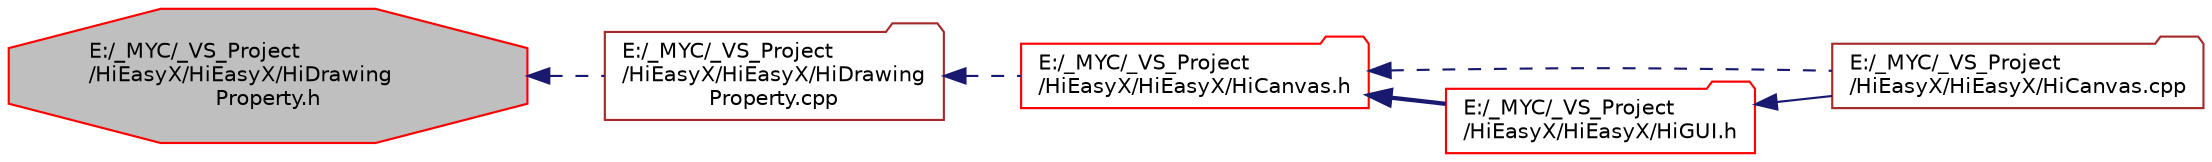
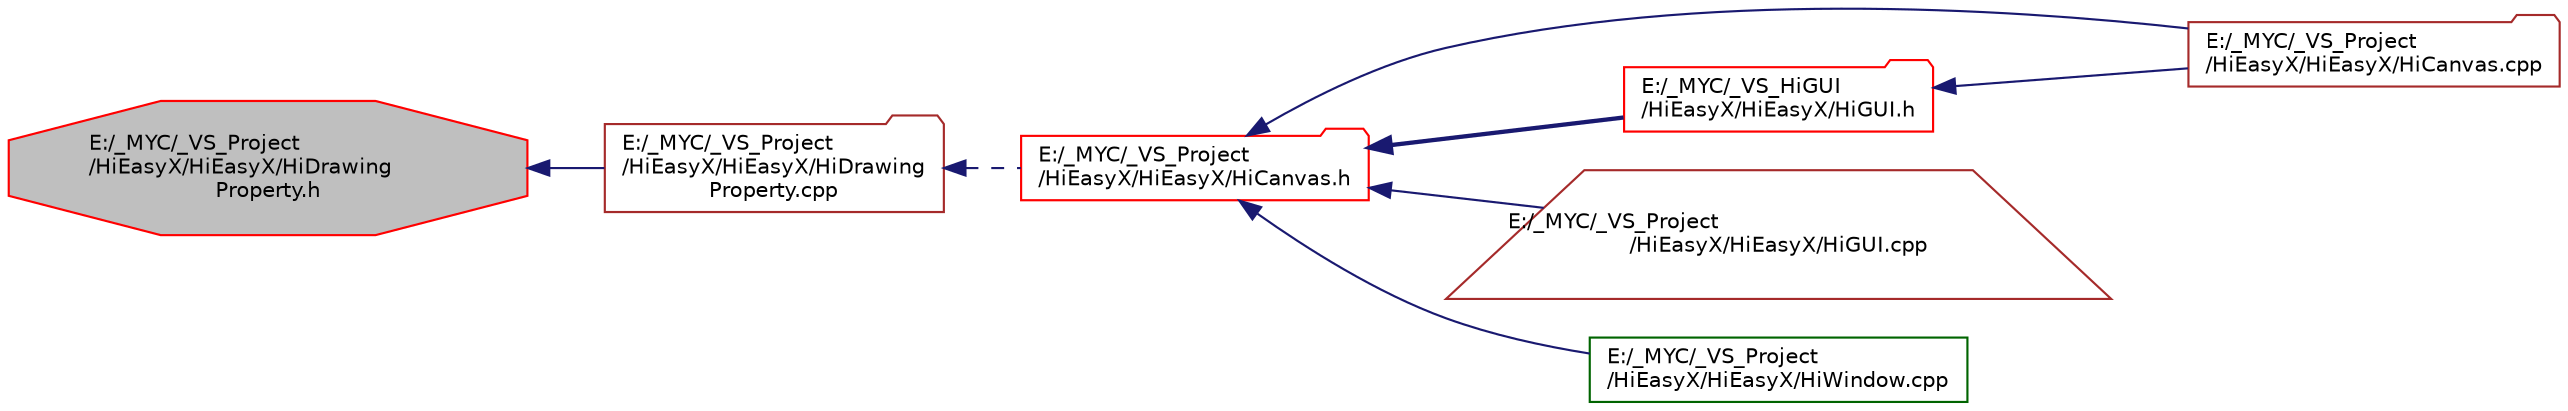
edge "E:/_MYC/_VS_Project /HiEasyX/HiEasyX/HiCanvas.cpp" -> "E:/_MYC/_VS_Project /HiEasyX/HiEasyX/HiCanvas.h": style dashed -> solid
edge "E:/_MYC/_VS_Project /HiEasyX/HiEasyX/HiDrawing Property.cpp" -> "E:/_MYC/_VS_Project /HiEasyX/HiEasyX/HiDrawing Property.h": style dashed -> solid
node "E:/_MYC/_VS_Project /HiEasyX/HiEasyX/HiGUI.h": label "E:/_MYC/_VS_Project /HiEasyX/HiEasyX/HiGUI.h" -> "E:/_MYC/_VS_HiGUI /HiEasyX/HiEasyX/HiGUI.h"
node "E:/_MYC/_VS_Project /HiEasyX/HiEasyX/HiGUI.cpp": added
node "E:/_MYC/_VS_Project /HiEasyX/HiEasyX/HiWindow.cpp": added
